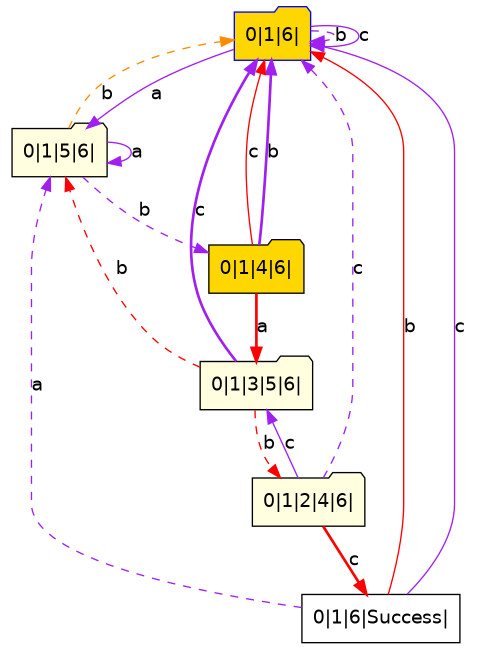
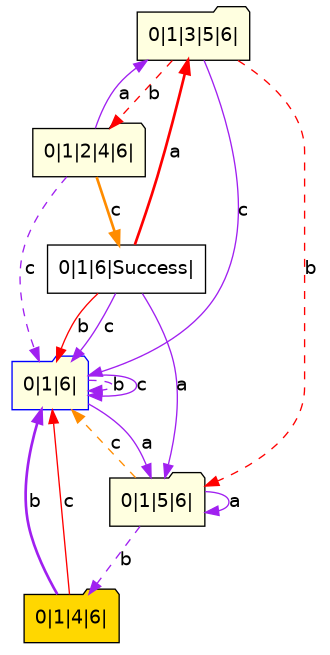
node "0|1|6|": fillcolor gold -> lightyellow
edge "0|1|5|6|" -> "0|1|6|": label "b" -> "c"
edge "0|1|3|5|6|" -> "0|1|6|": style bold -> solid
edge "0|1|4|6|" -> "0|1|3|5|6|": now "0|1|6|Success|" -> "0|1|3|5|6|"
edge "0|1|2|4|6|" -> "0|1|3|5|6|": label "c" -> "a"
edge "0|1|6|Success|" -> "0|1|5|6|": style dashed -> solid
edge "0|1|2|4|6|" -> "0|1|6|Success|": color red -> darkorange
